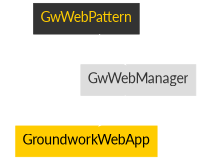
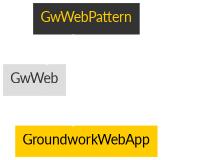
node "GwWeb": added
node "GwWebManager": removed
